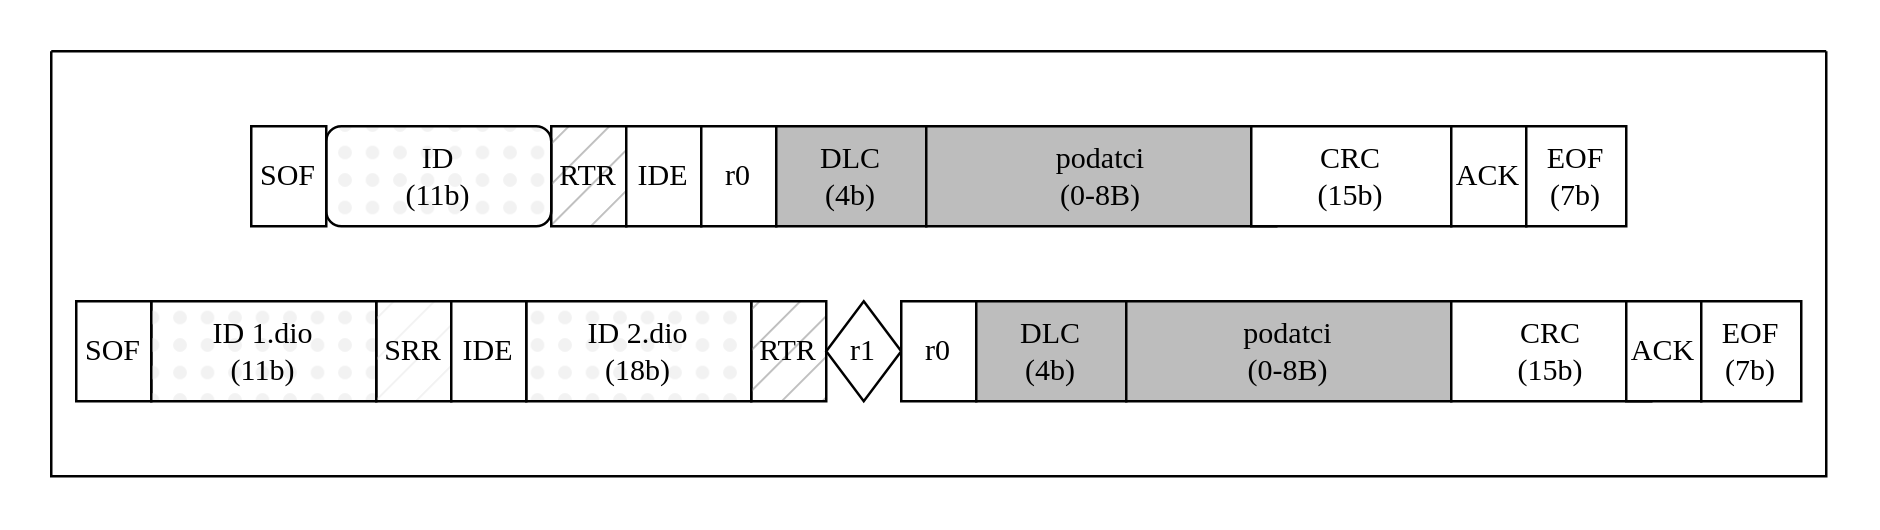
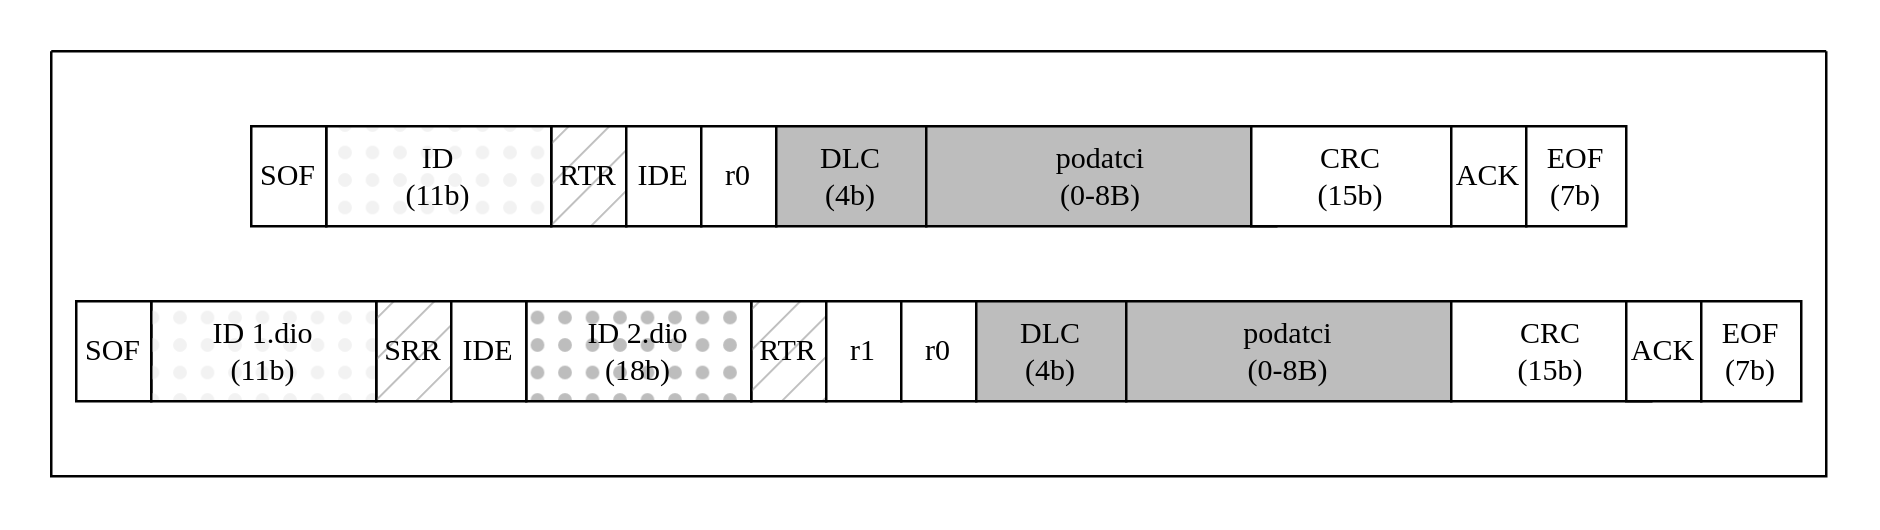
node "ID (11b)": shape rounded rectangle -> rectangle
node "SRR": fillcolor #f2f2f2 -> #bdbdbd
node "ID 2.dio (18b)": fillcolor #f2f2f2 -> #bdbdbd
node "r1": shape diamond -> rectangle
